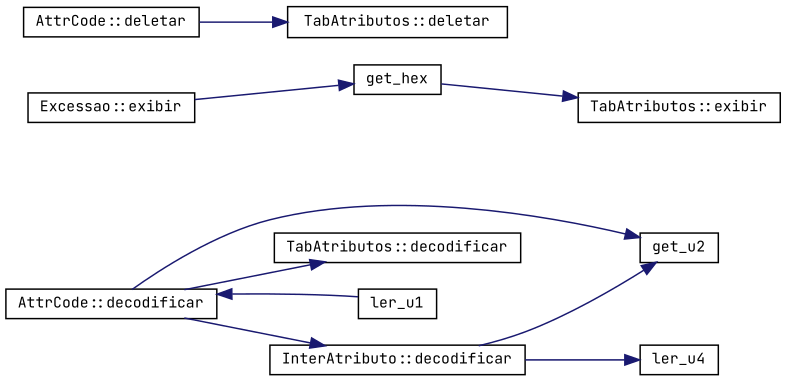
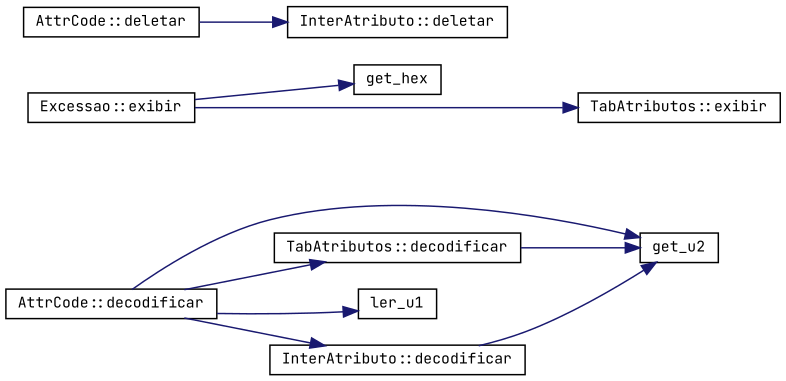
node "TabAtributos::deletar": label "TabAtributos::deletar" -> "InterAtributo::deletar"
edge "get_hex" -> "TabAtributos::exibir": now "Excessao::exibir" -> "TabAtributos::exibir"
edge "TabAtributos::decodificar" -> "get_u2": added
edge "ler_u1" -> "AttrCode::decodificar": reversed
node "ler_u4": removed
